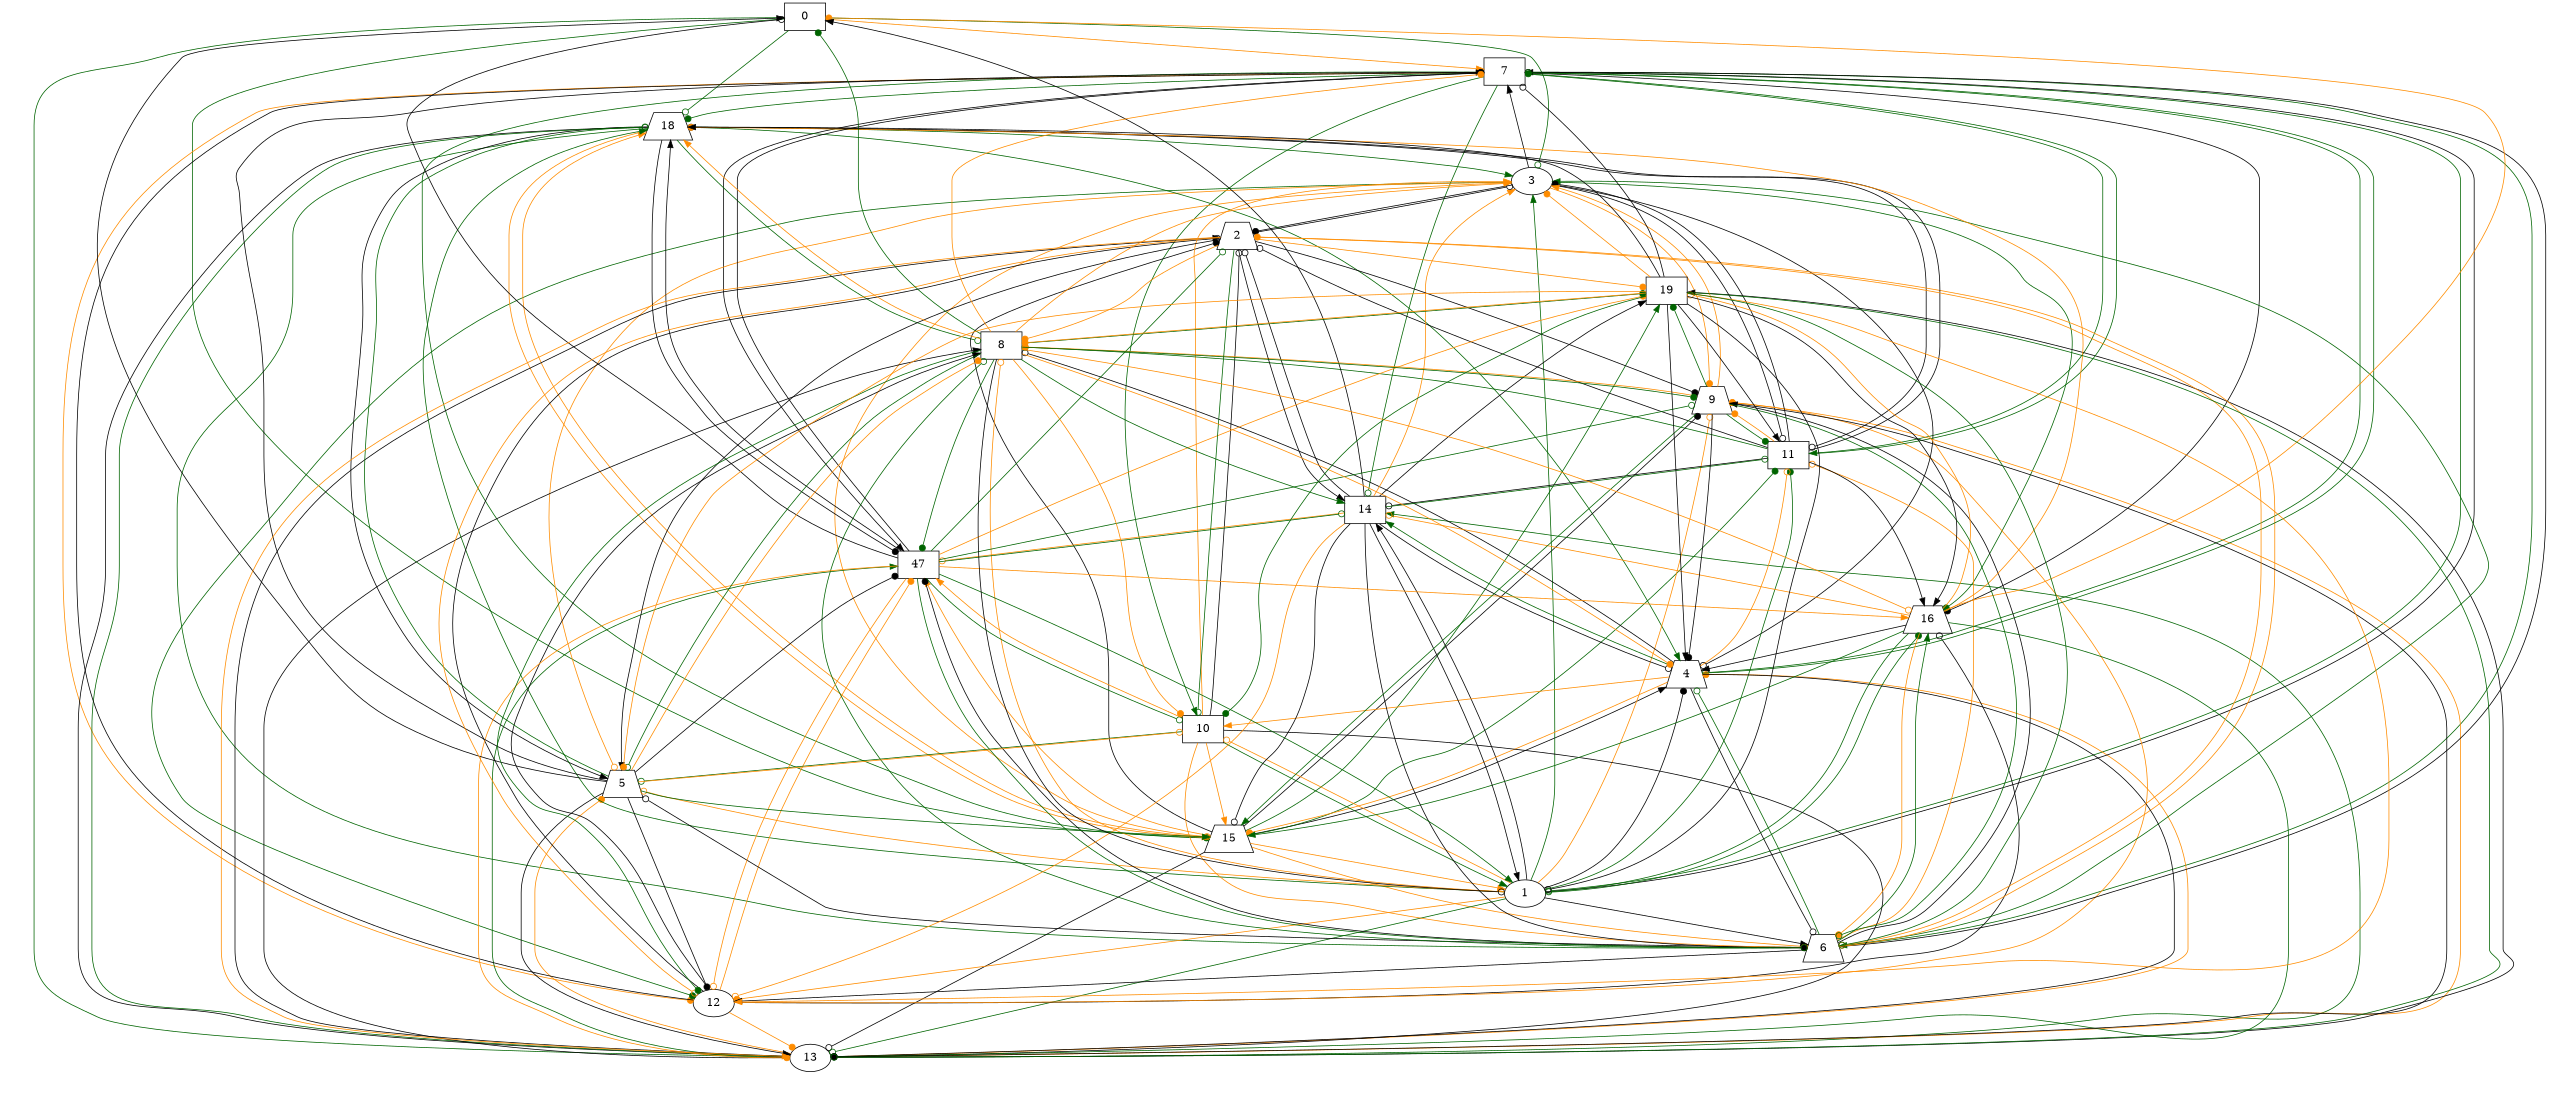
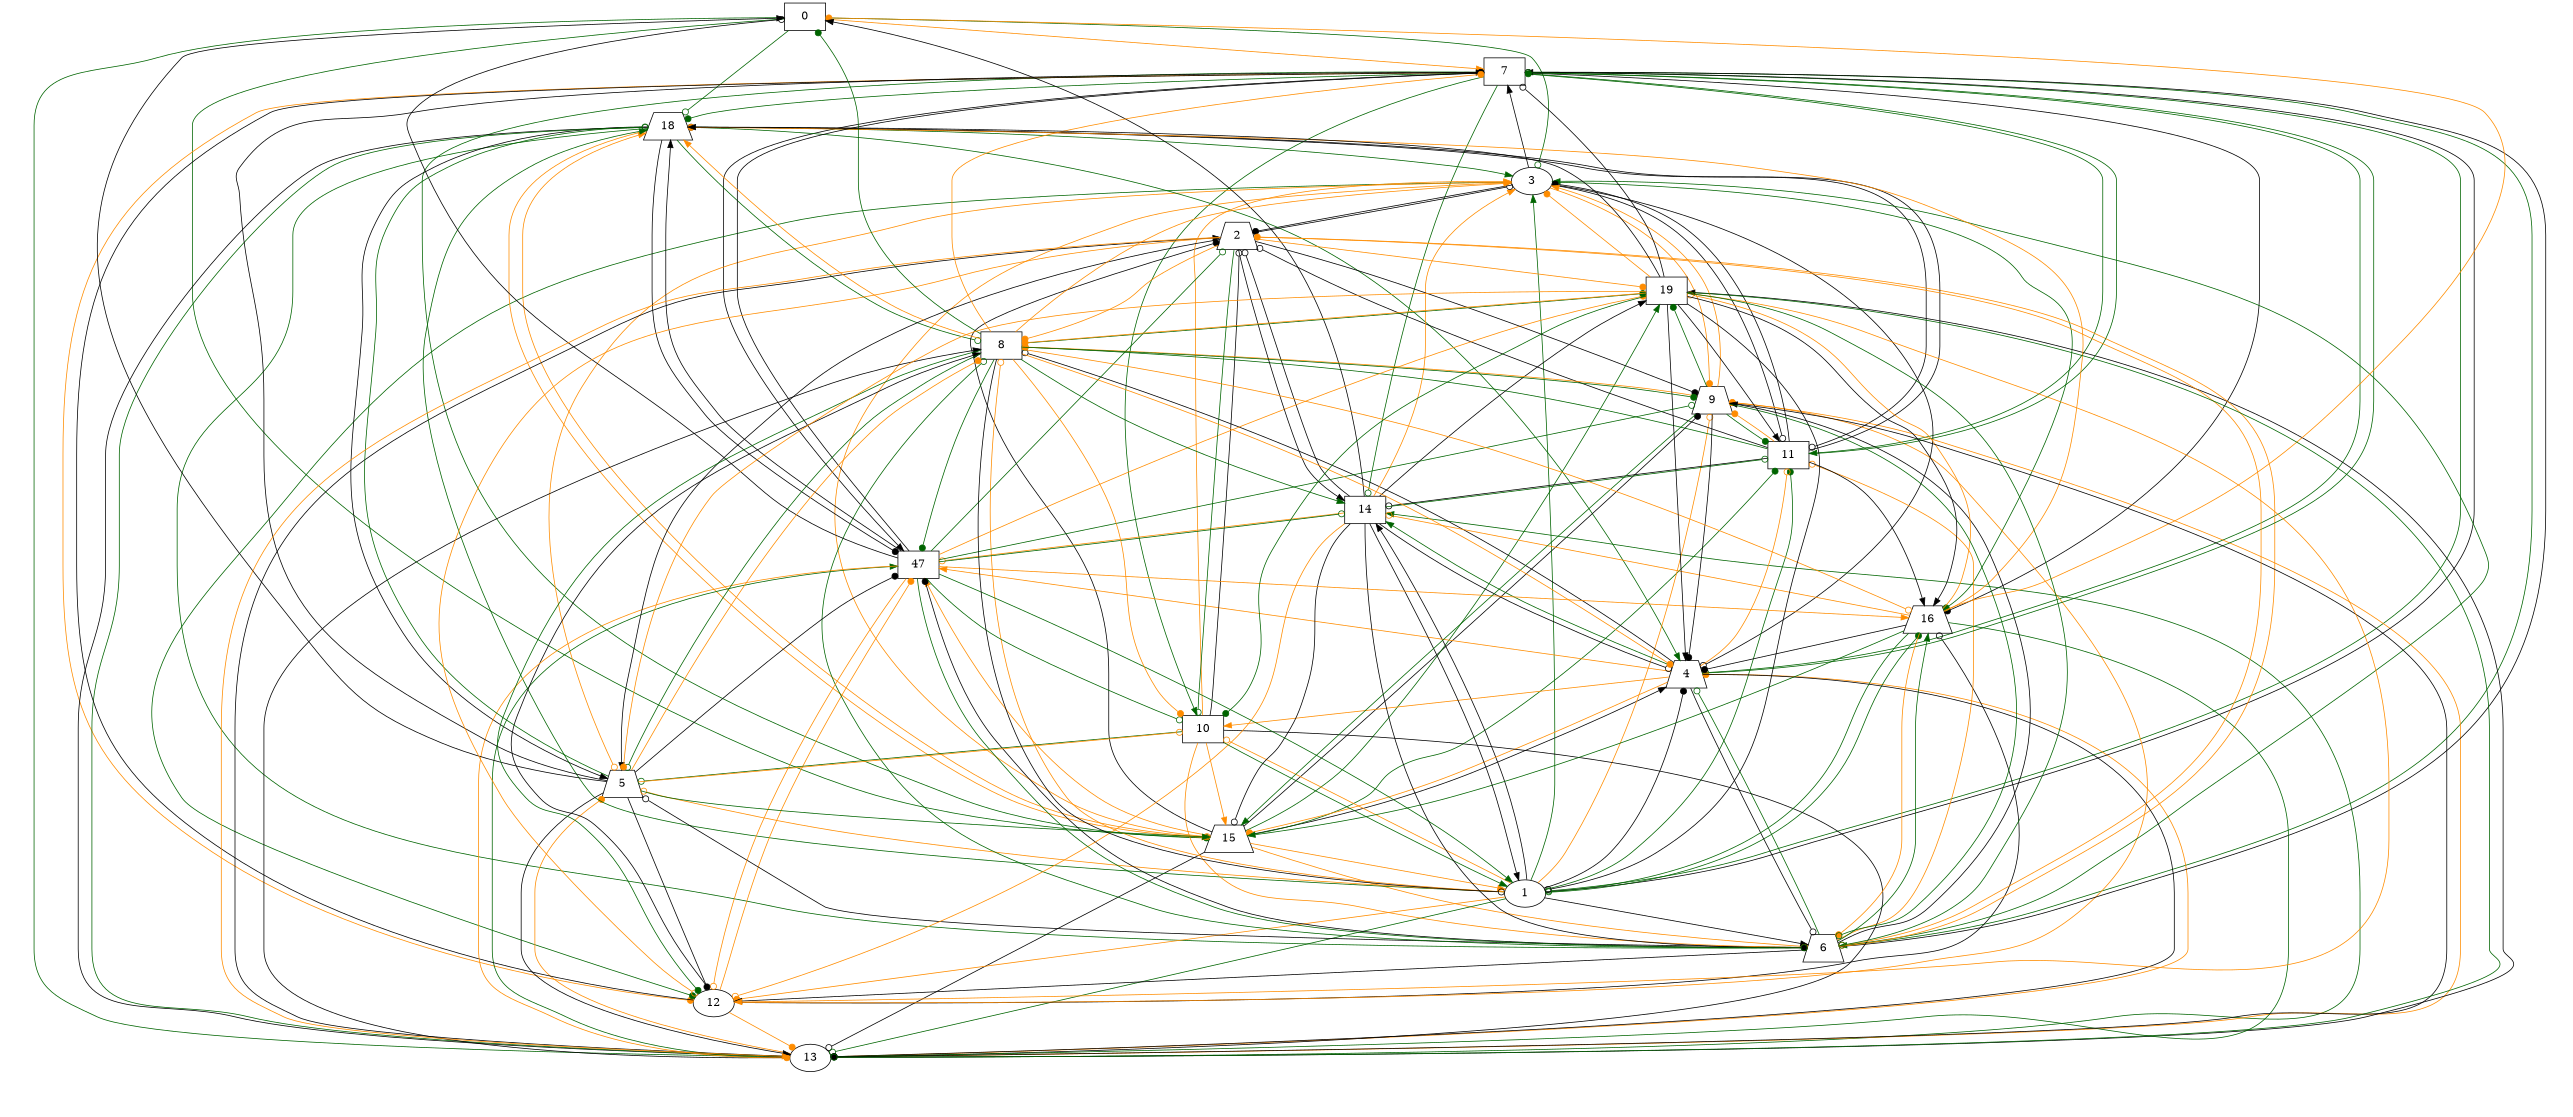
edge "12" -> "2": removed
edge "16" -> "4": arrowhead normal -> dot
edge "10" -> "47": now "4" -> "47"
